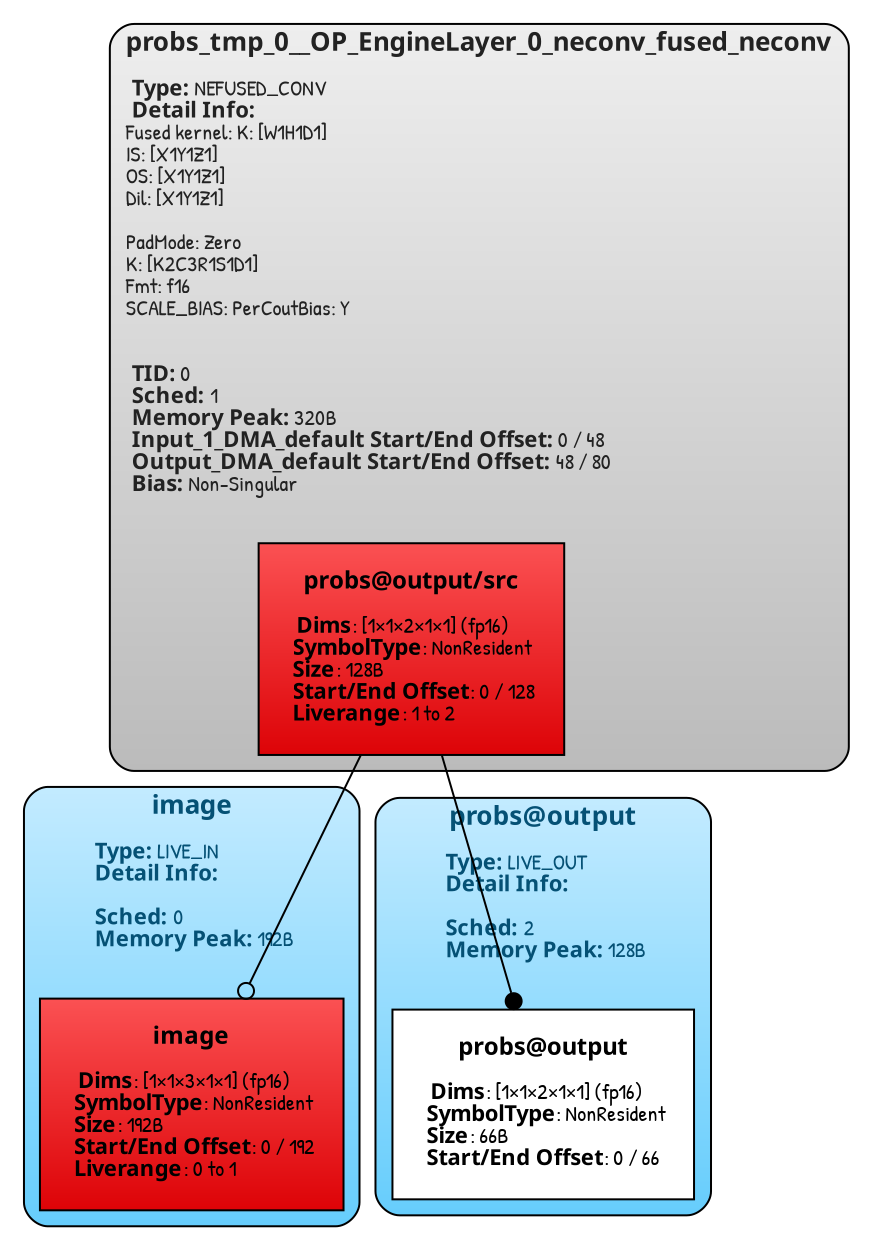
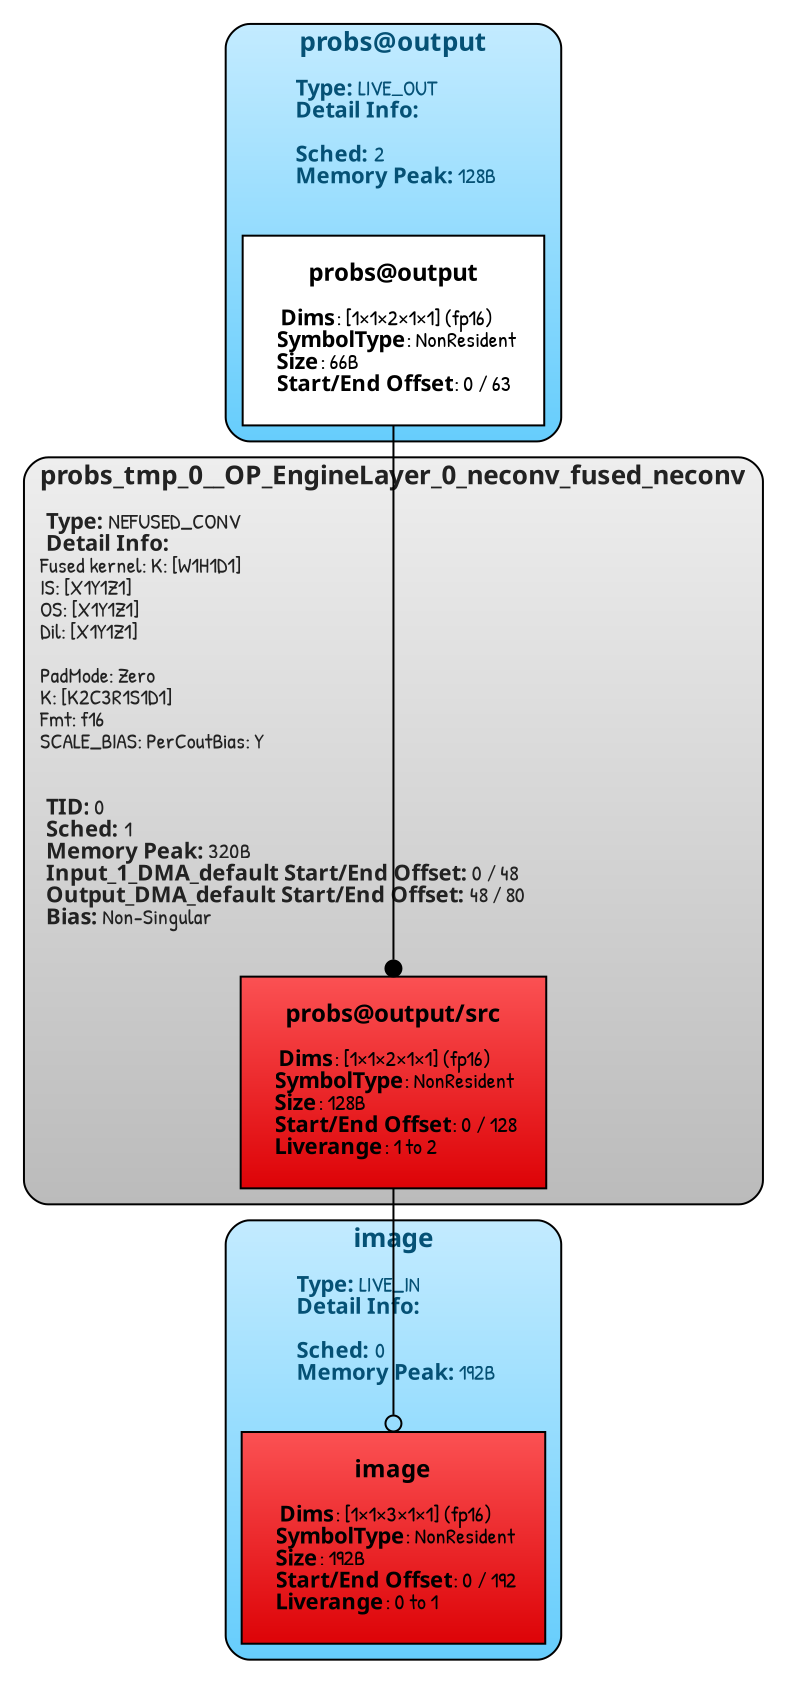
edge "probs@output/src" -> "probs@output": reversed
node "probs@output": text ": 0 / 66" -> ": 0 / 63"
